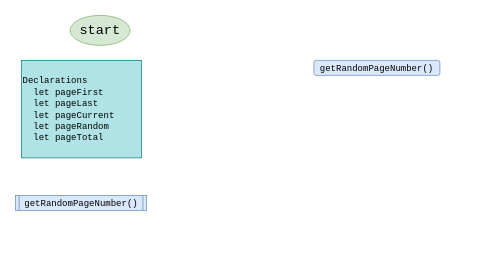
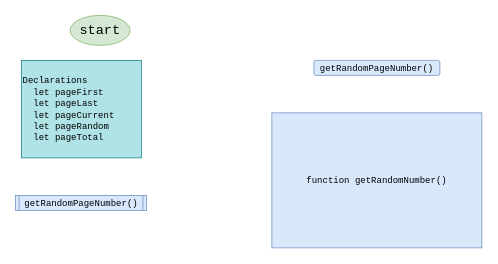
node "function getRandomNumber()": added
